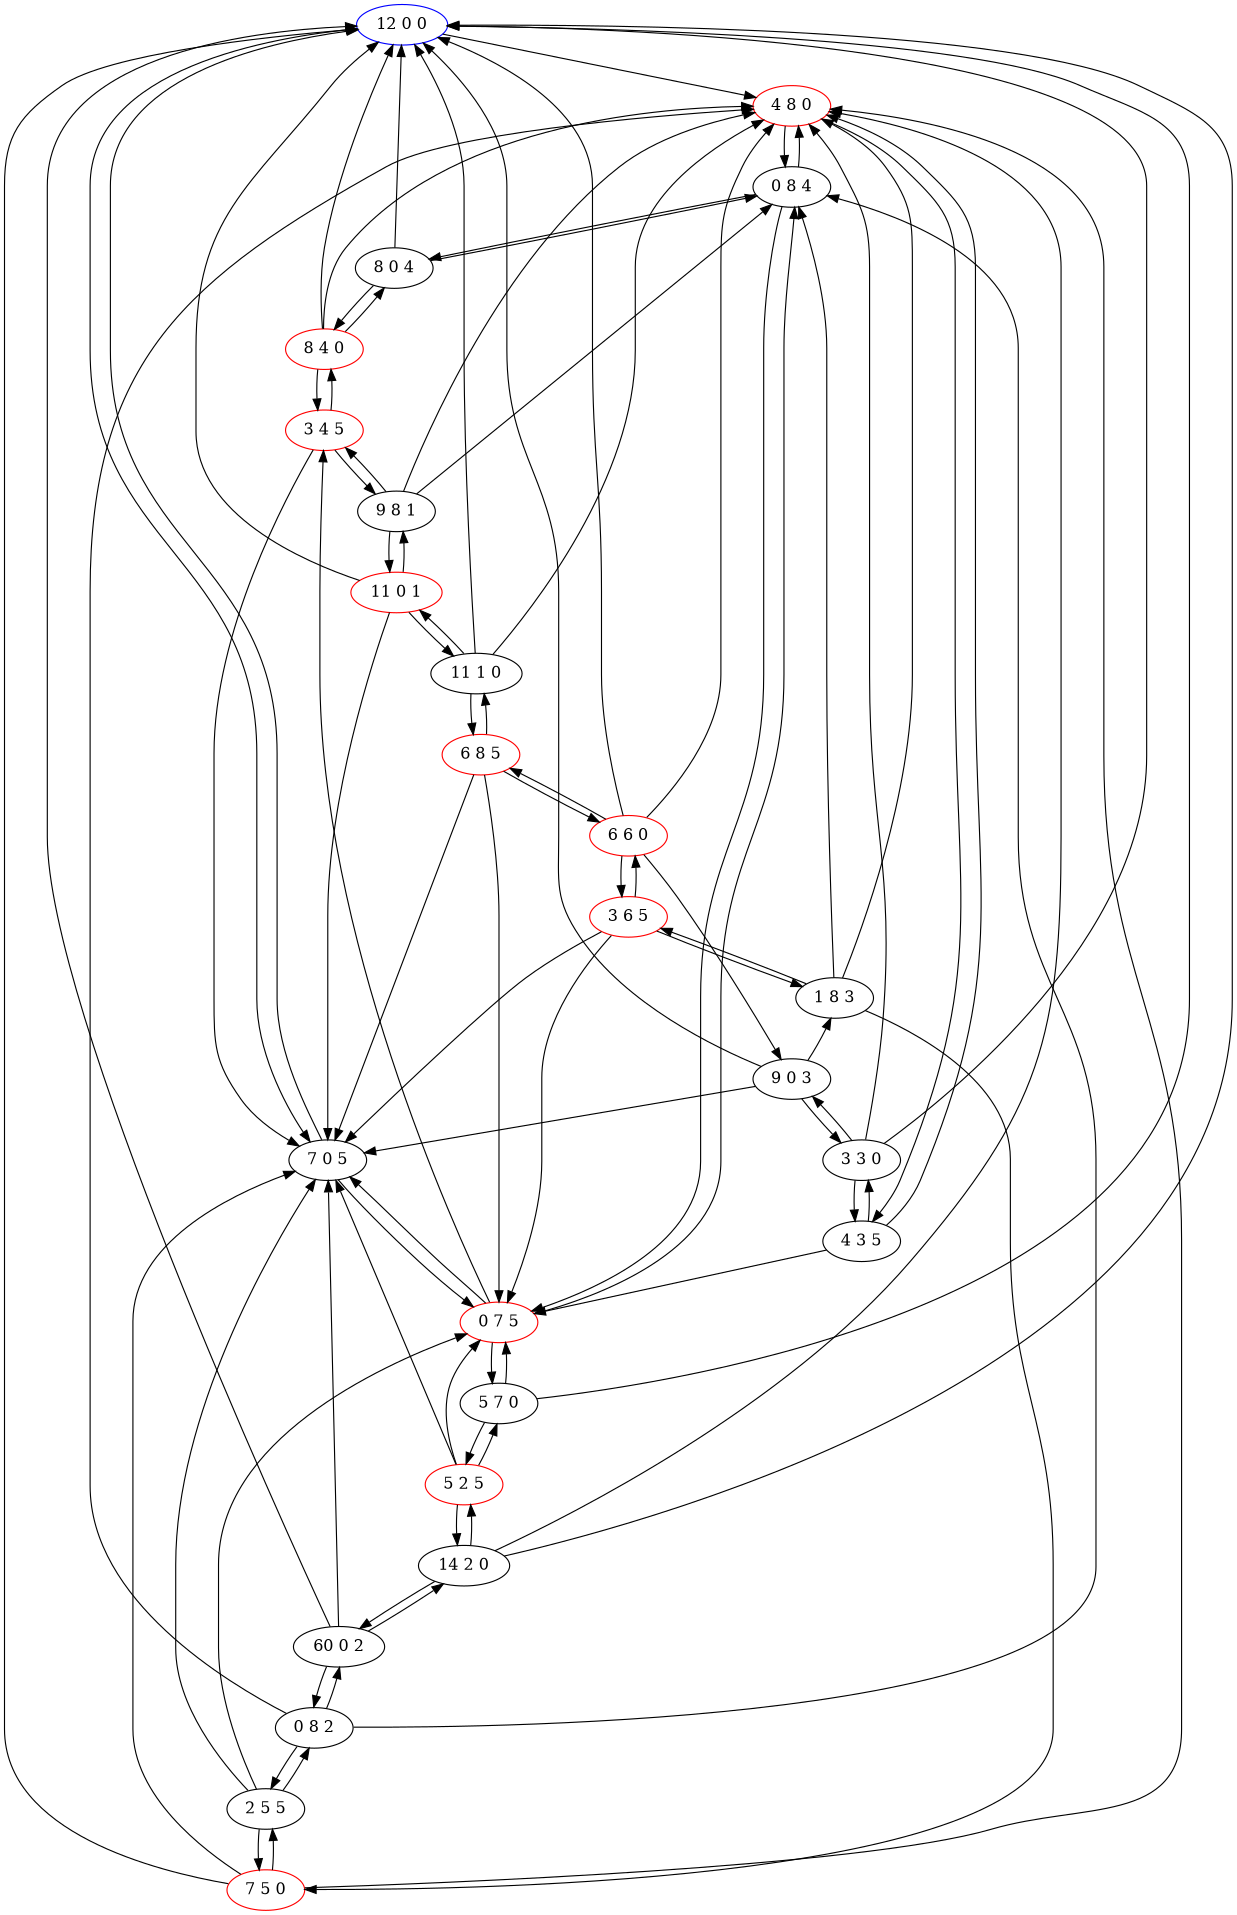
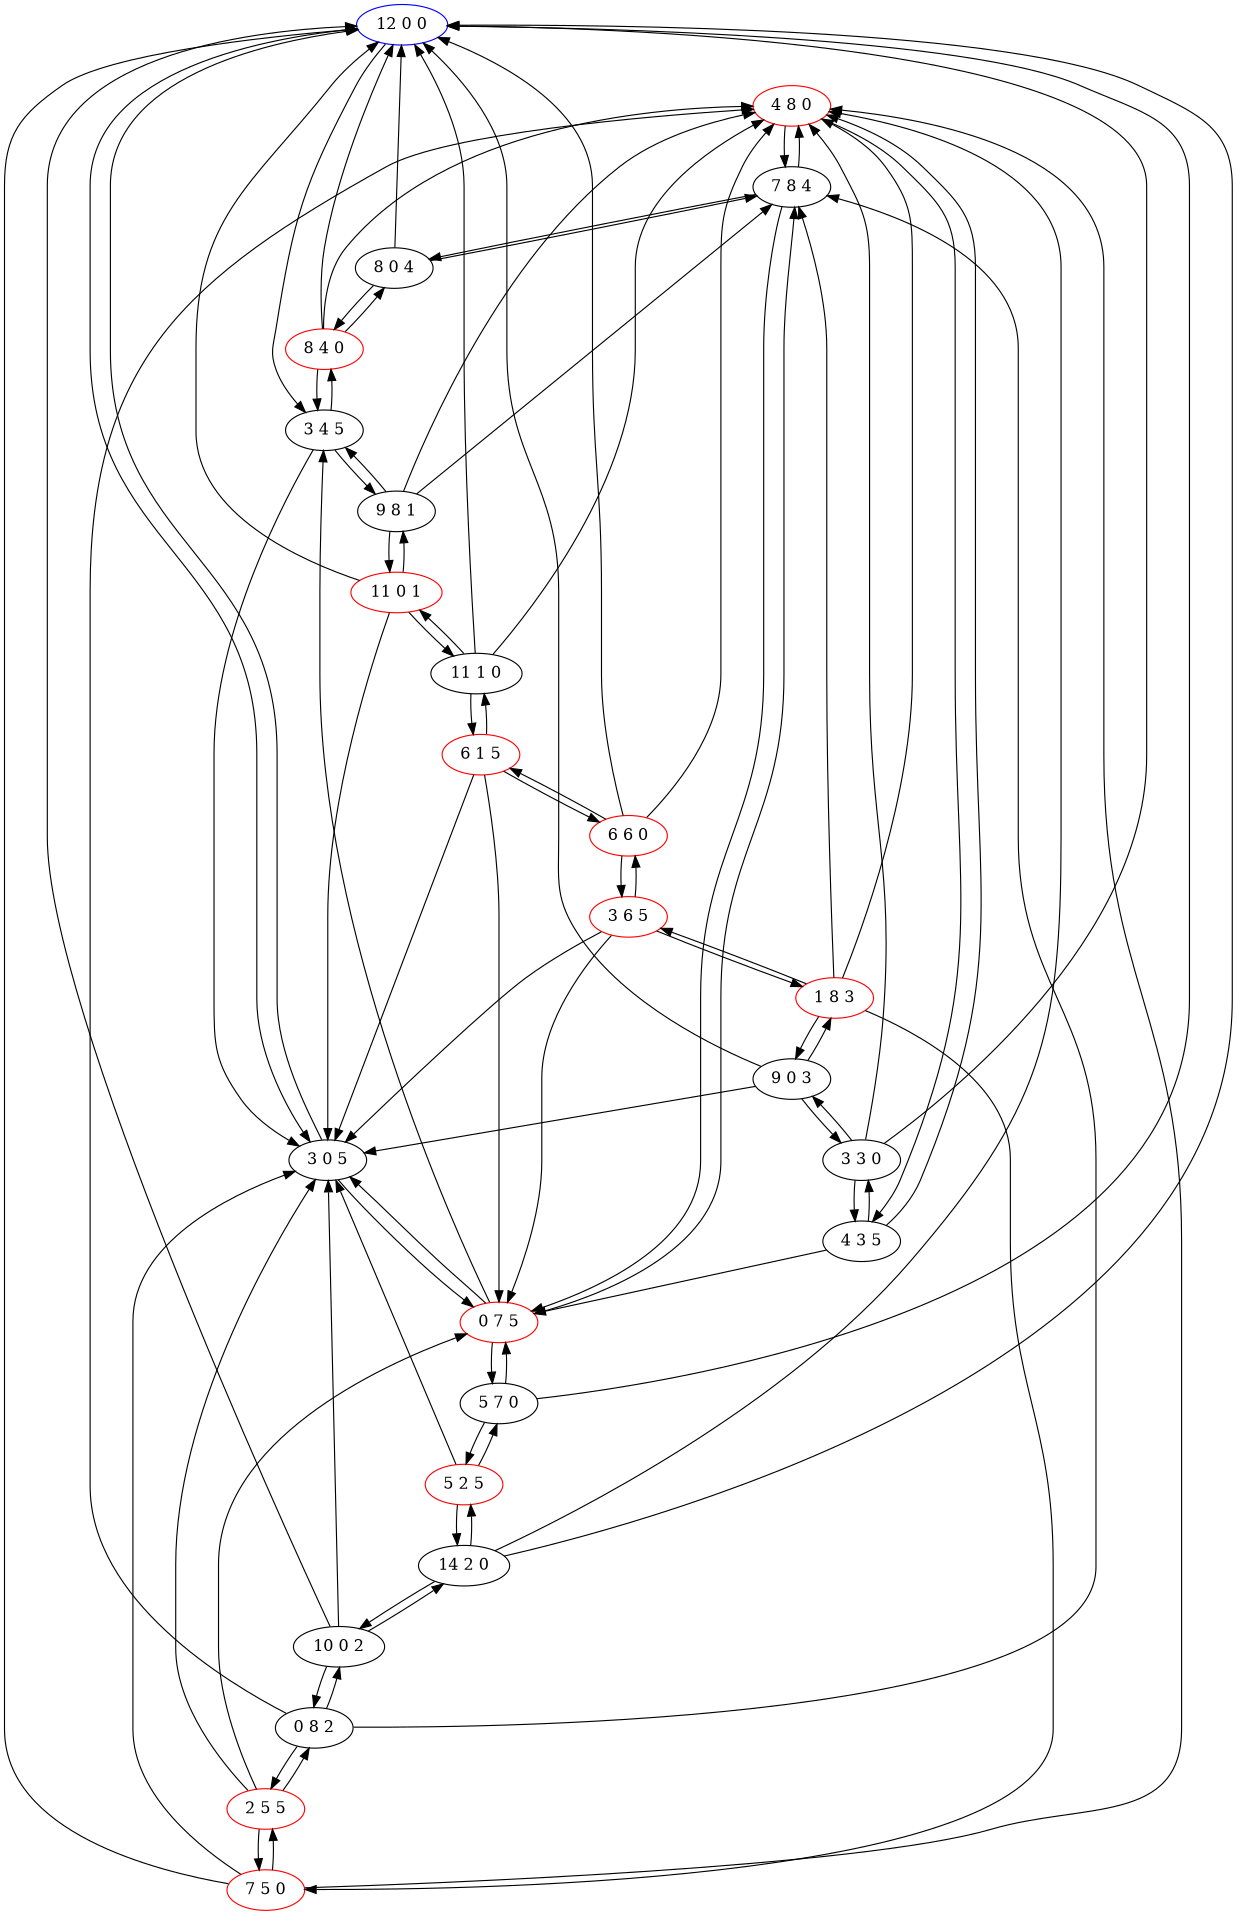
edge "12 0 0" -> "4 8 0": now "12 0 0" -> "3 4 5"
node "0 8 4": label "0 8 4" -> "7 8 4"
node "3 4 5": color red -> black
node "6 8 5": label "6 8 5" -> "6 1 5"
edge "6 6 0" -> "9 0 3": now "1 8 3" -> "9 0 3"
node "1 8 3": color black -> red
node "7 0 5": label "7 0 5" -> "3 0 5"
edge "5 2 5" -> "0 7 5": removed
node "60 0 2": label "60 0 2" -> "10 0 2"
node "2 5 5": color black -> red
